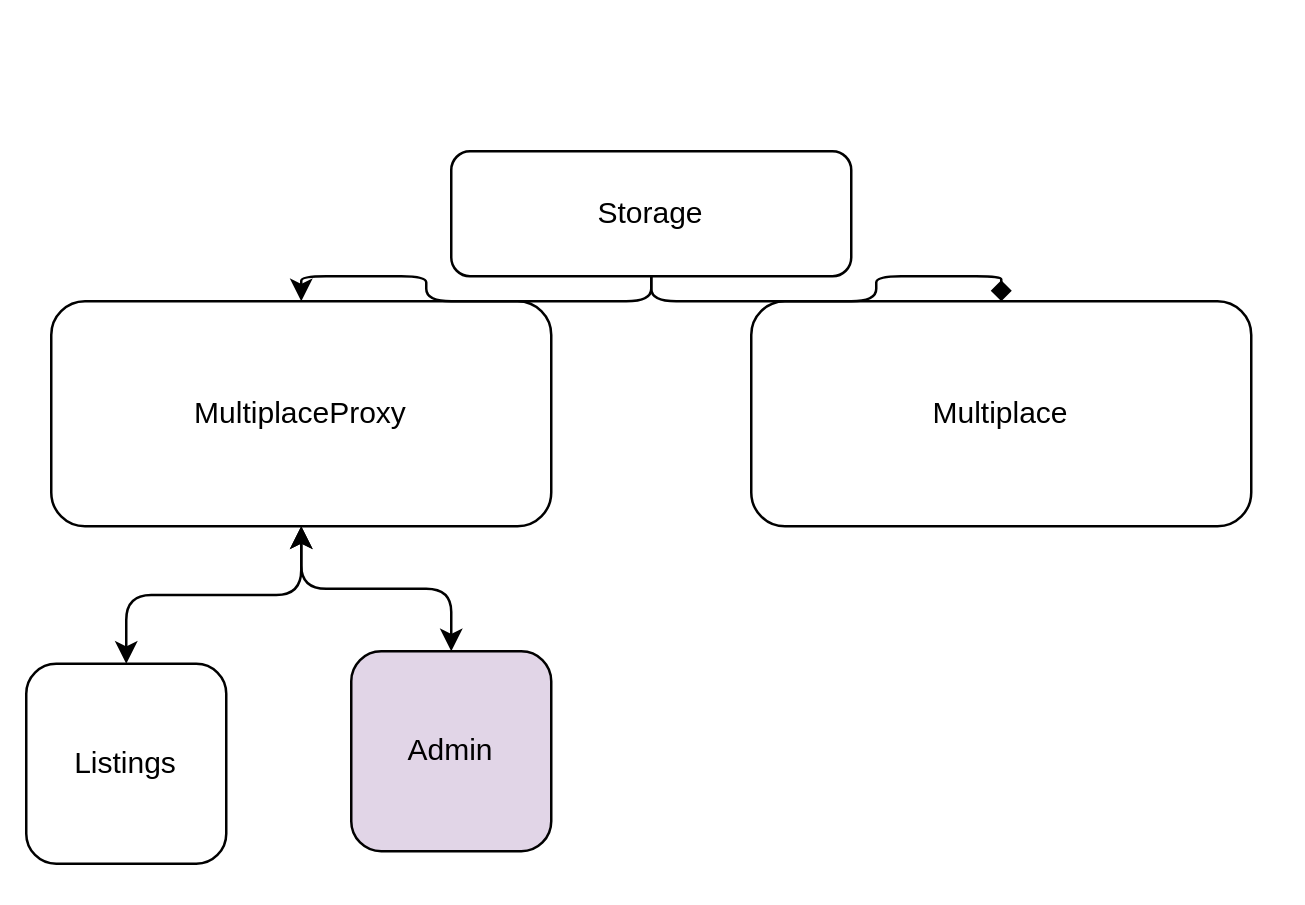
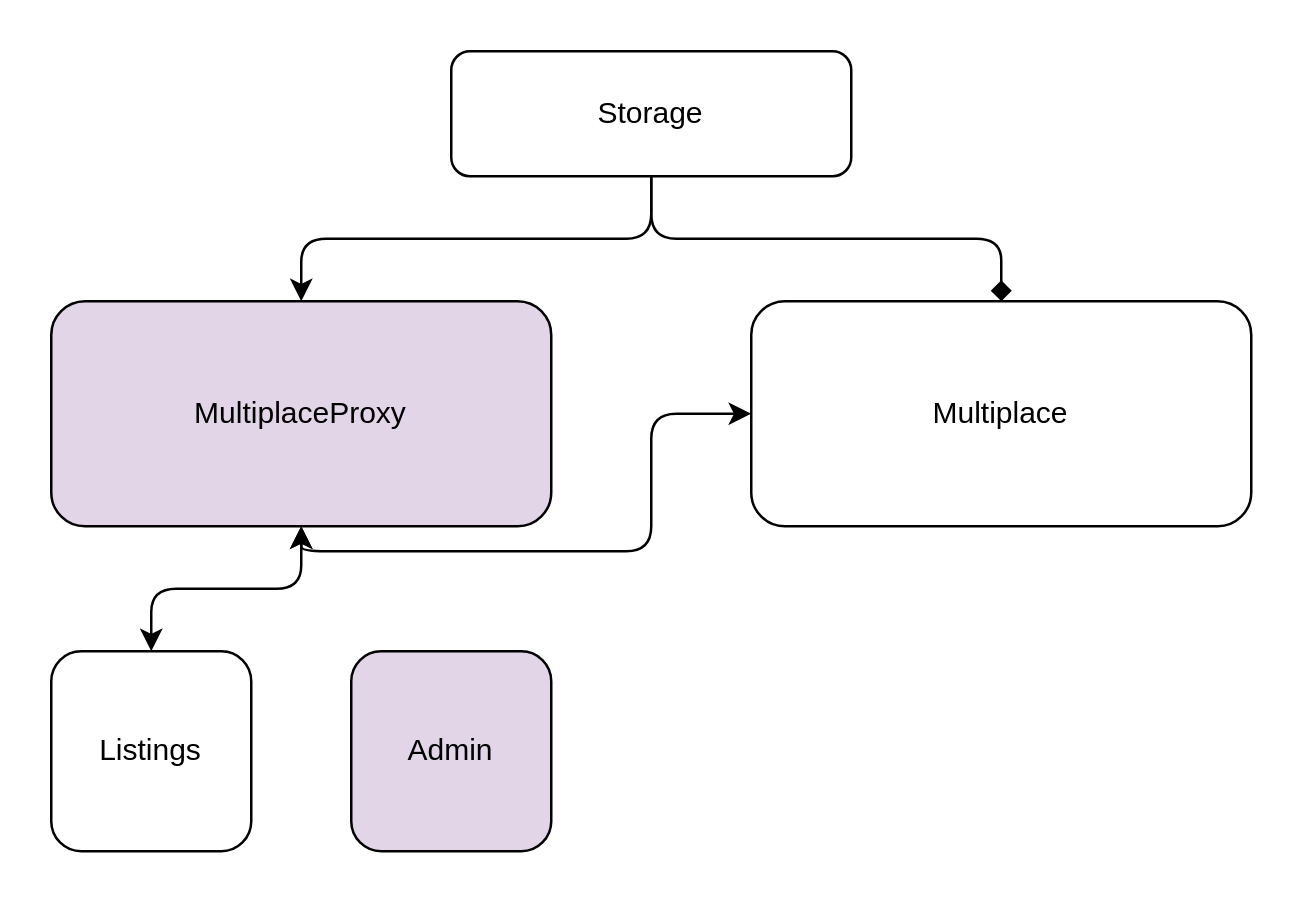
node "Storage": moved (651, 214) -> (651, 114)
node "MultiplaceProxy": fillcolor #ffffff -> #e1d5e7
edge "MultiplaceProxy" -- "Admin": now "MultiplaceProxy" -- "Multiplace"
node "Listings": moved (126, 764) -> (151, 751)
